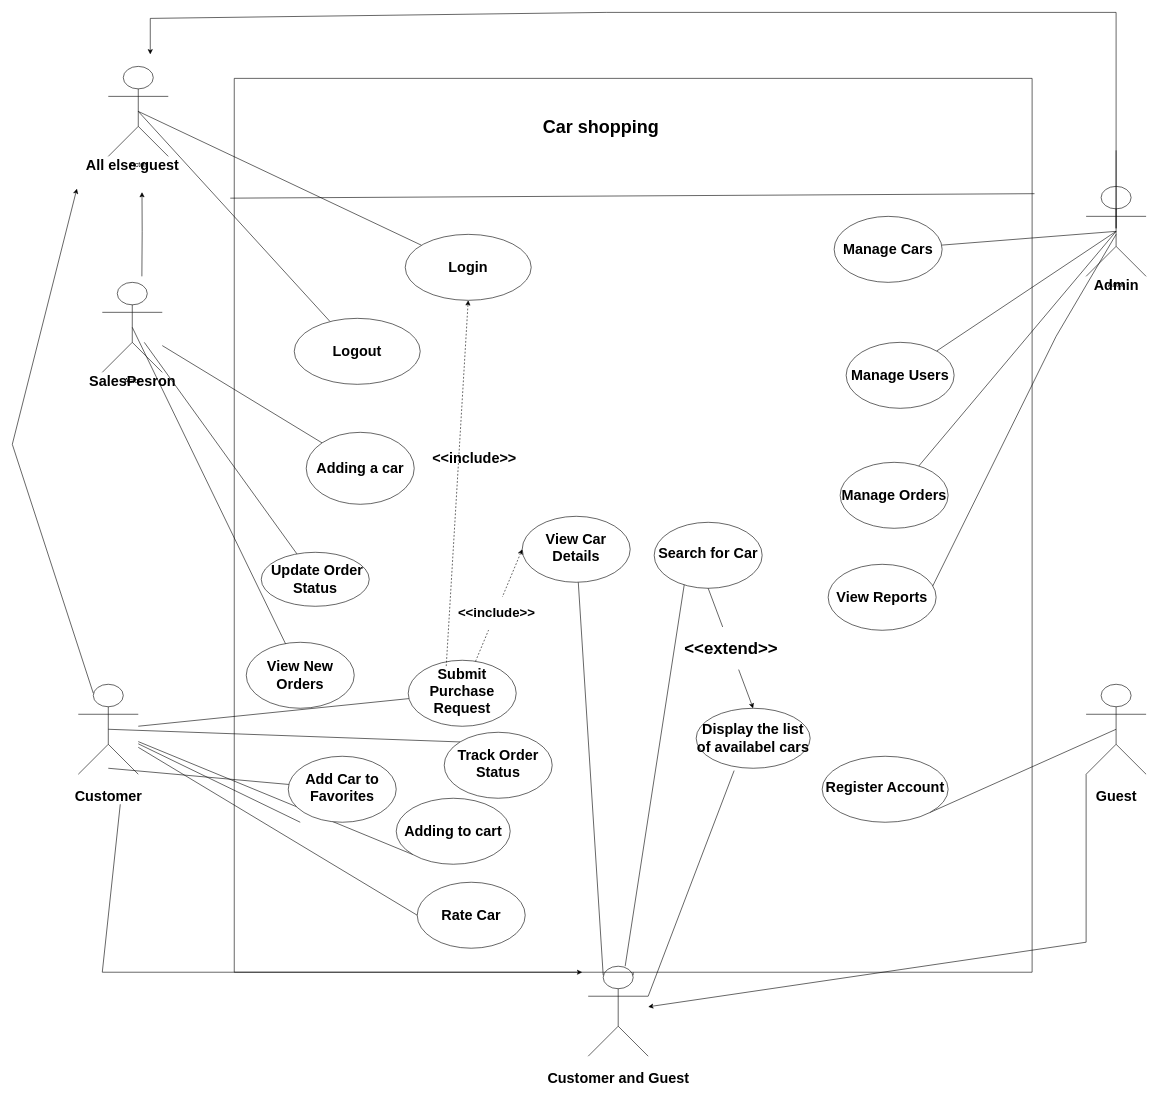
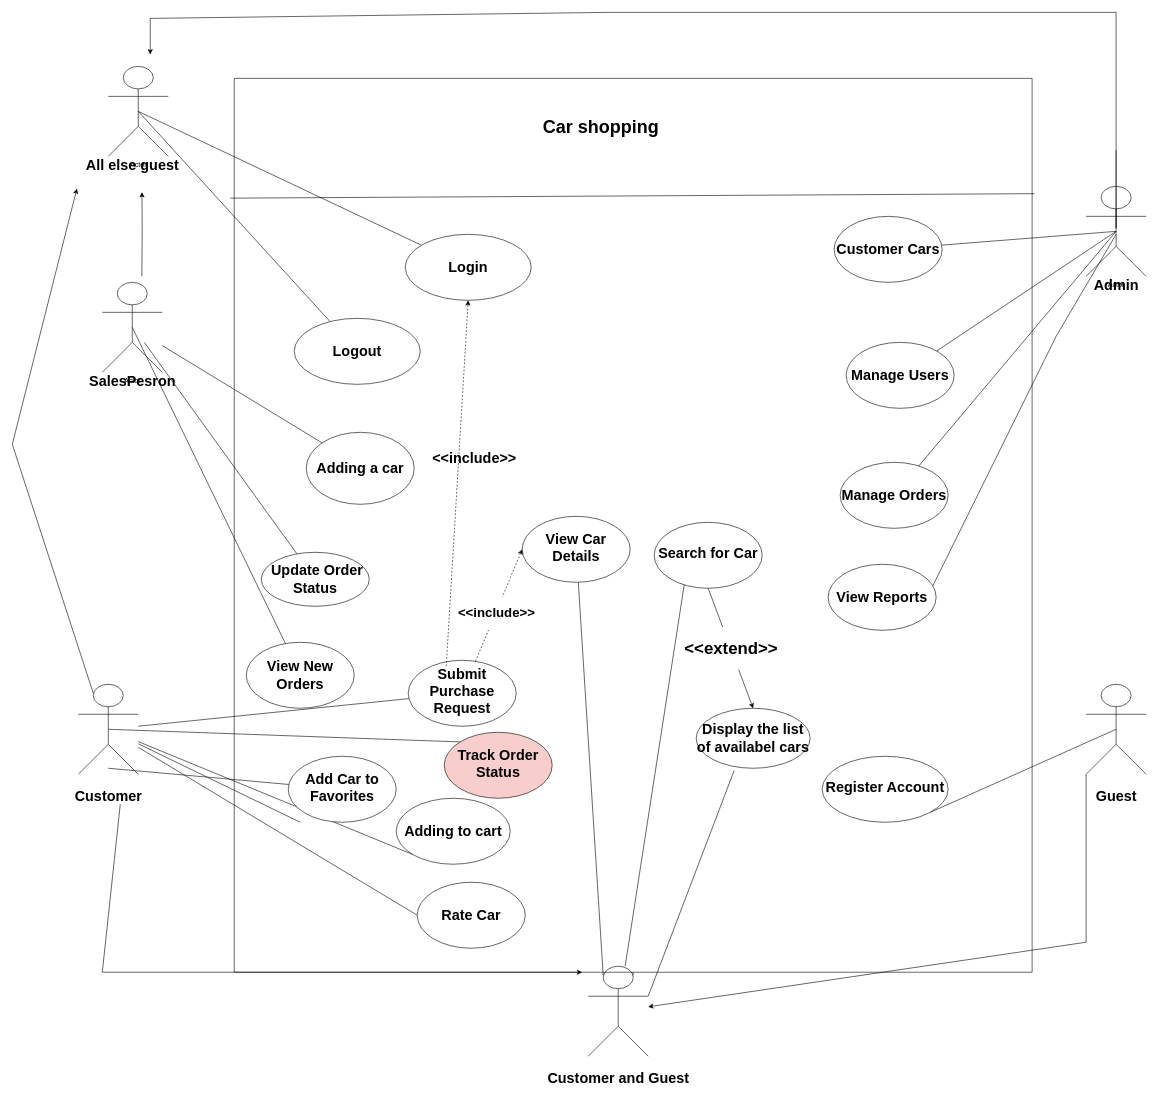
node "Manage Cars": label "Manage Cars" -> "Customer Cars"
node "Track Order Status": fillcolor #ffffff -> #f8cecc
